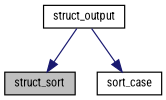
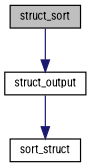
edge "struct_output" -> "struct_sort": reversed
node "sort_case": label "sort_case" -> "sort_struct"
